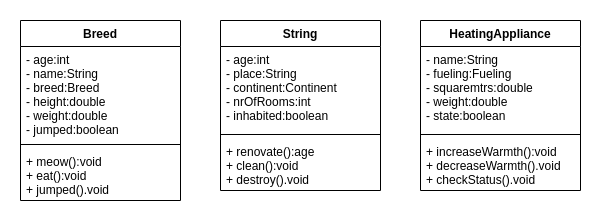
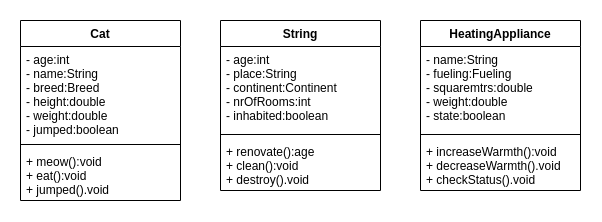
node "Breed": label "Breed" -> "Cat"
